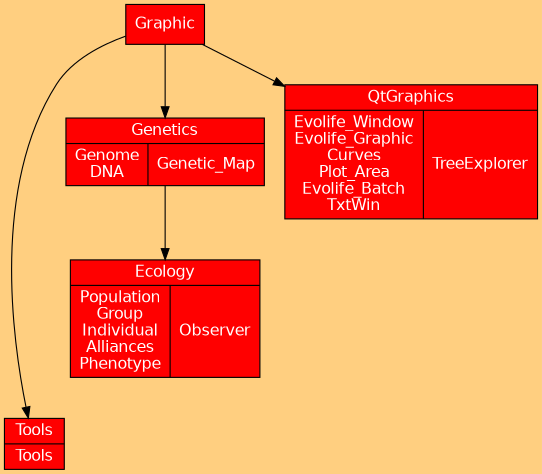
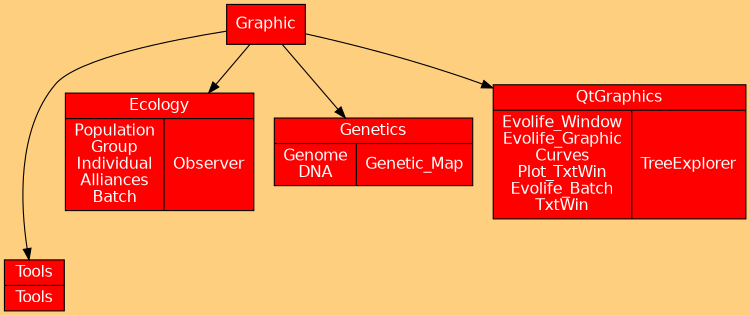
node "QtGraphics": text "Plot_Area" -> "Plot_TxtWin"
edge "Genetics" -> "Ecology": now "Graphic" -> "Ecology"
node "Ecology": text "Phenotype" -> "Batch"
